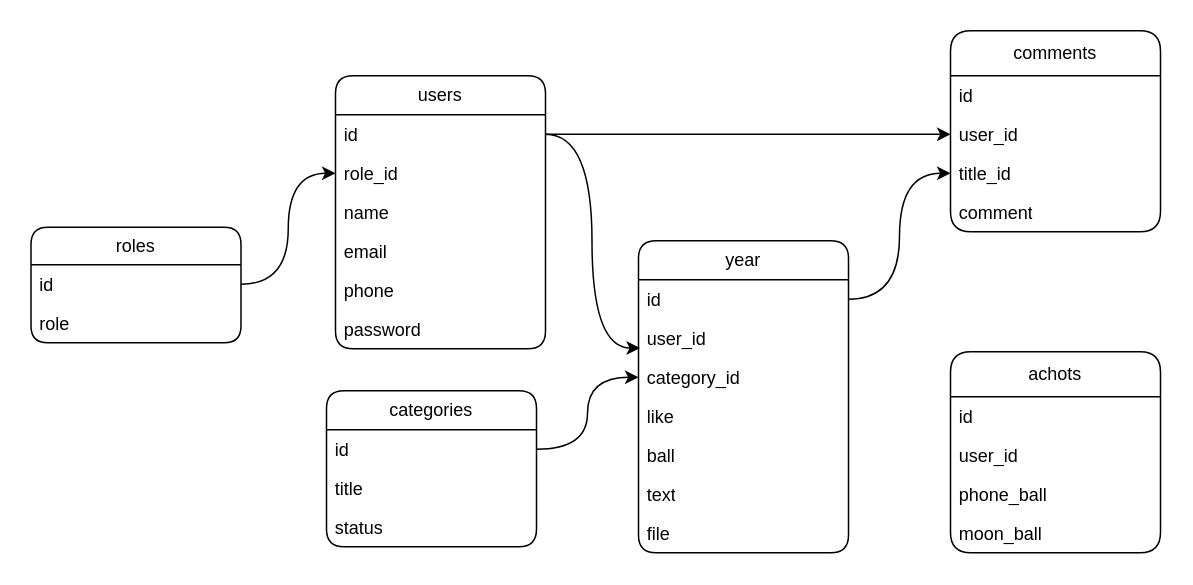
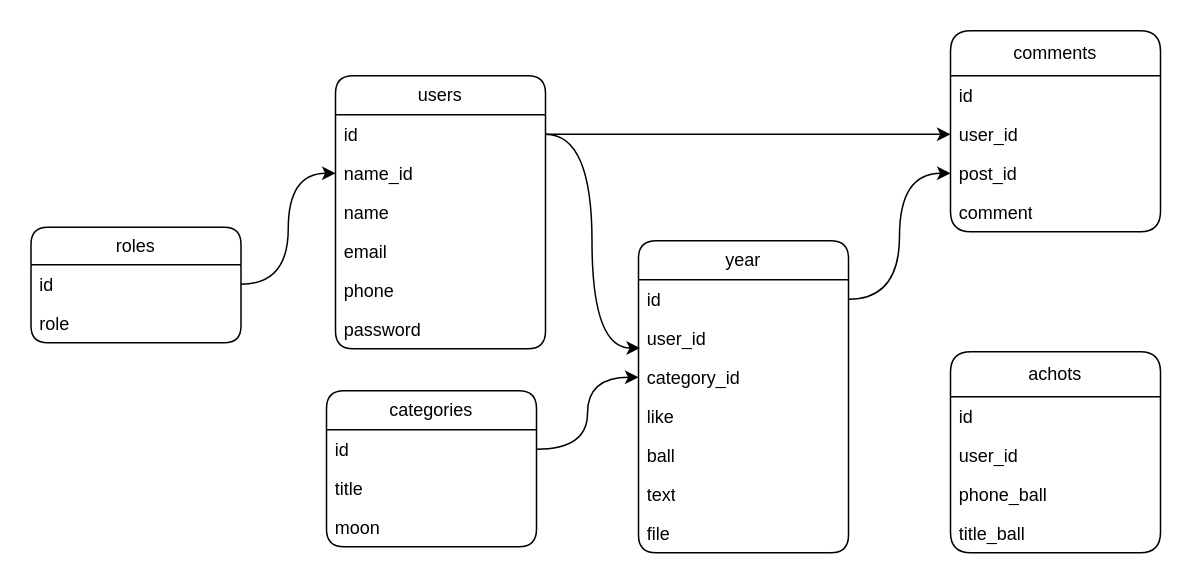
node "role_id": label "role_id" -> "name_id"
node "title_id": label "title_id" -> "post_id"
node "status": label "status" -> "moon"
node "moon_ball": label "moon_ball" -> "title_ball"
